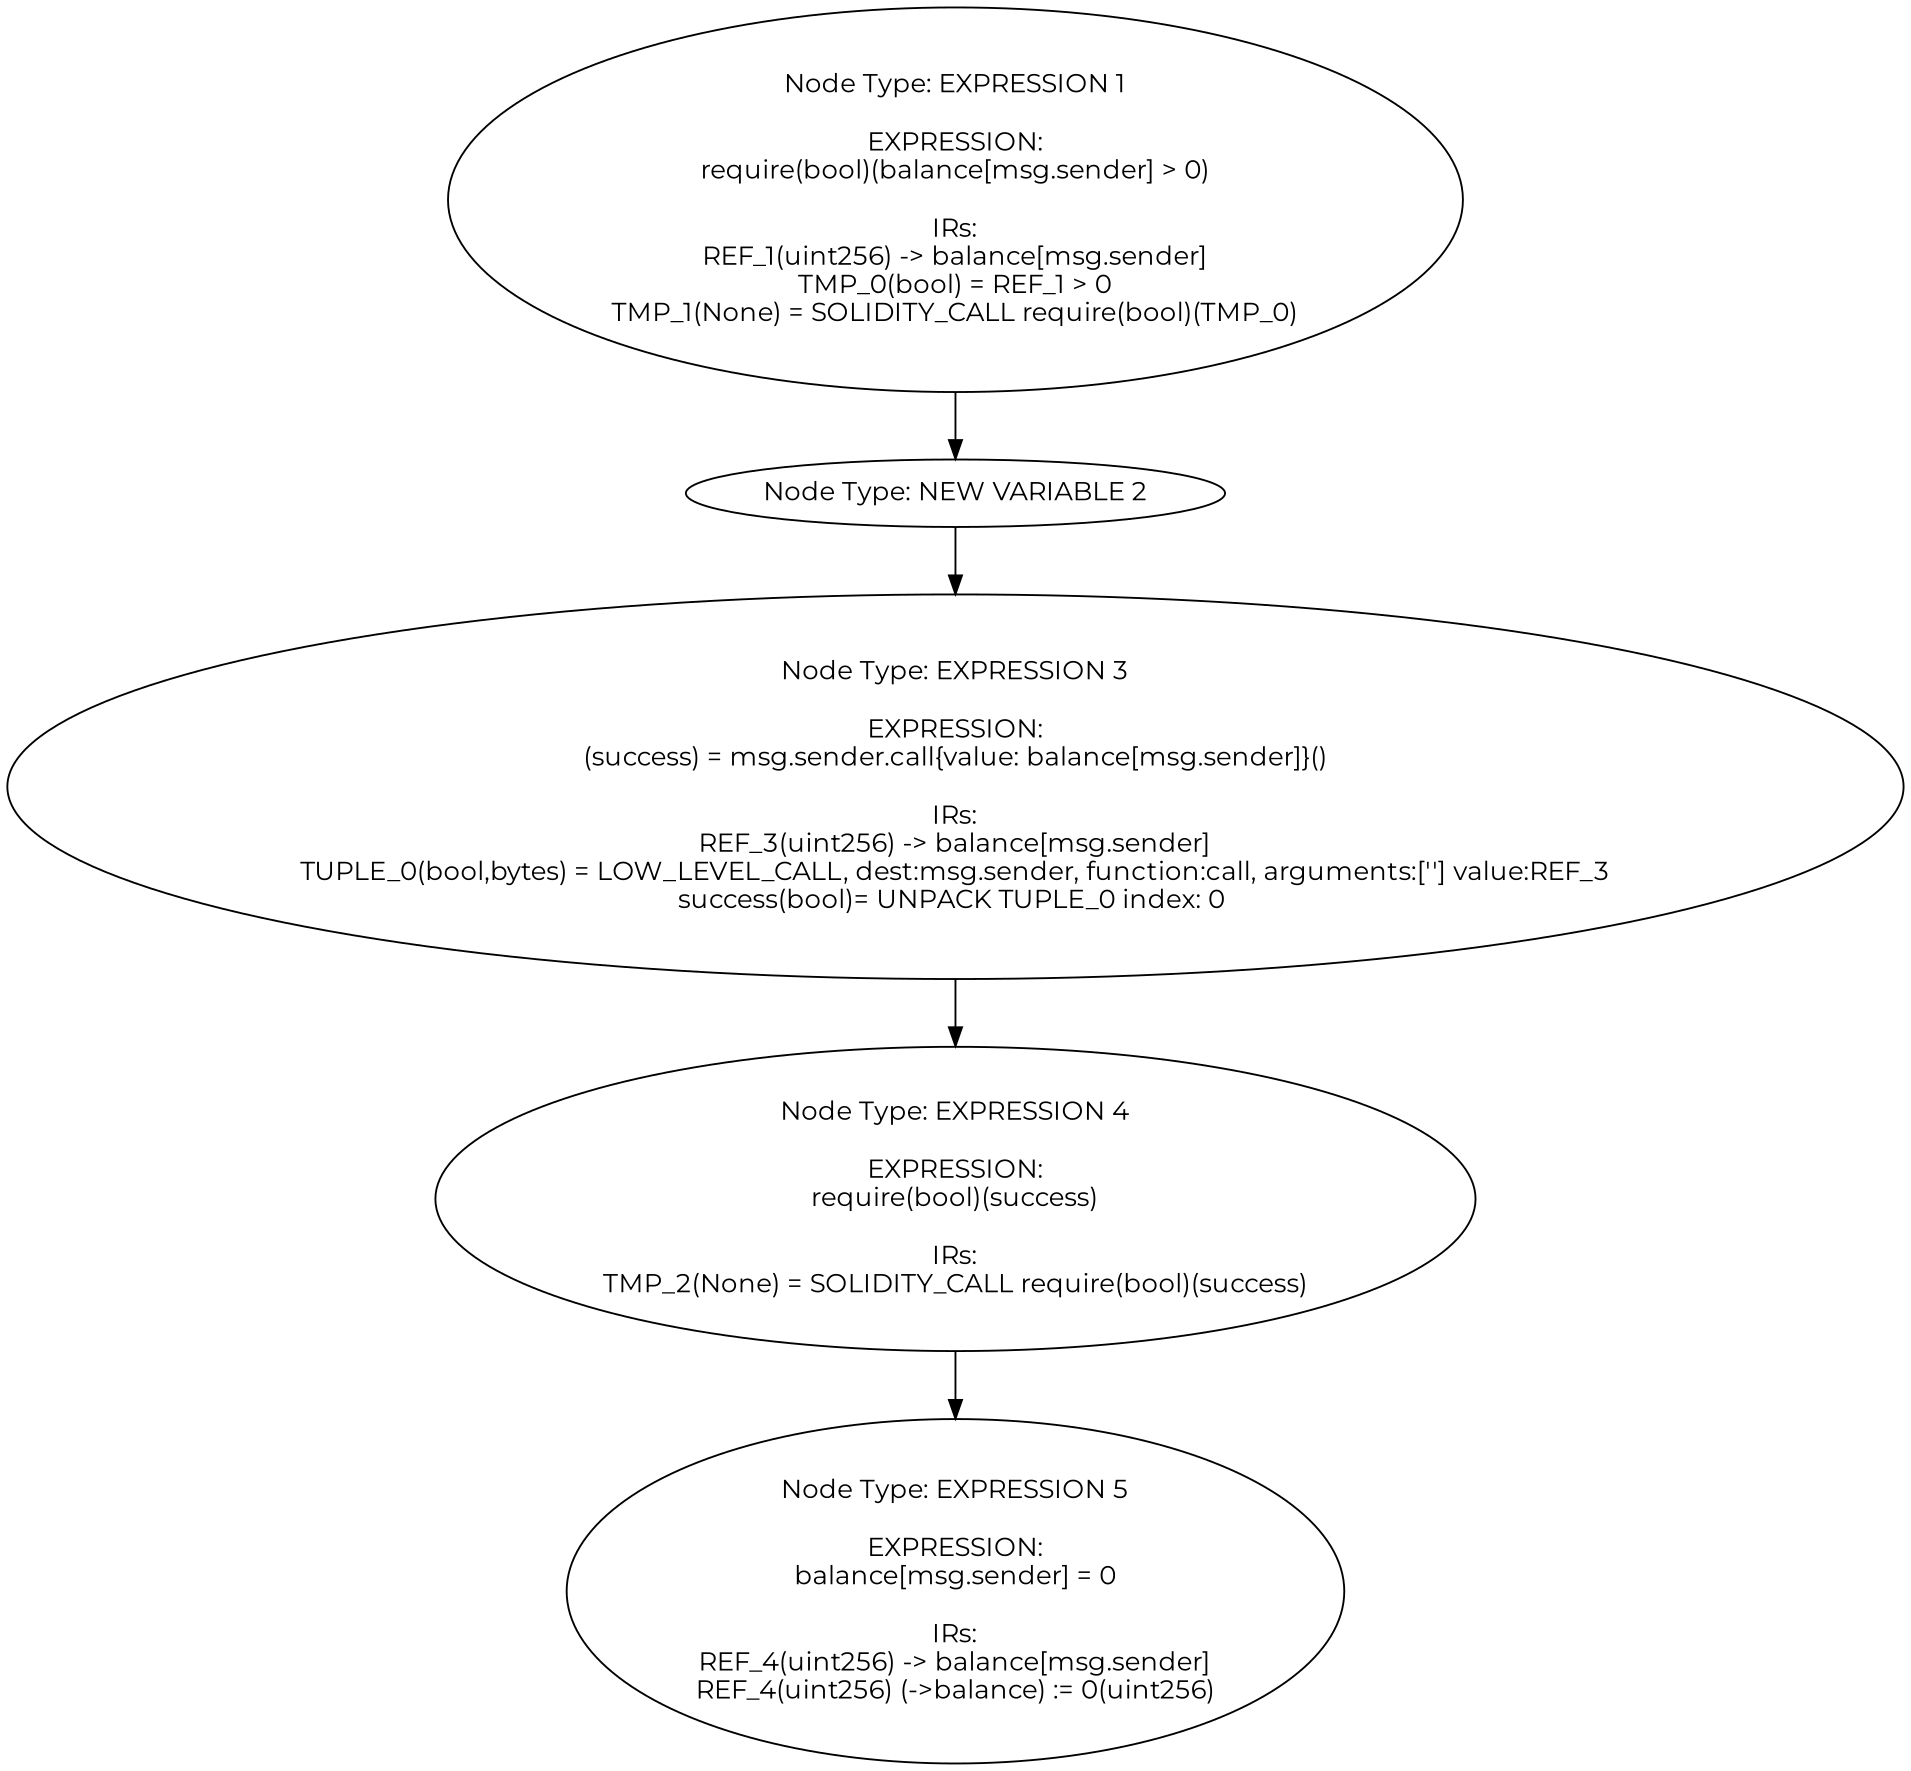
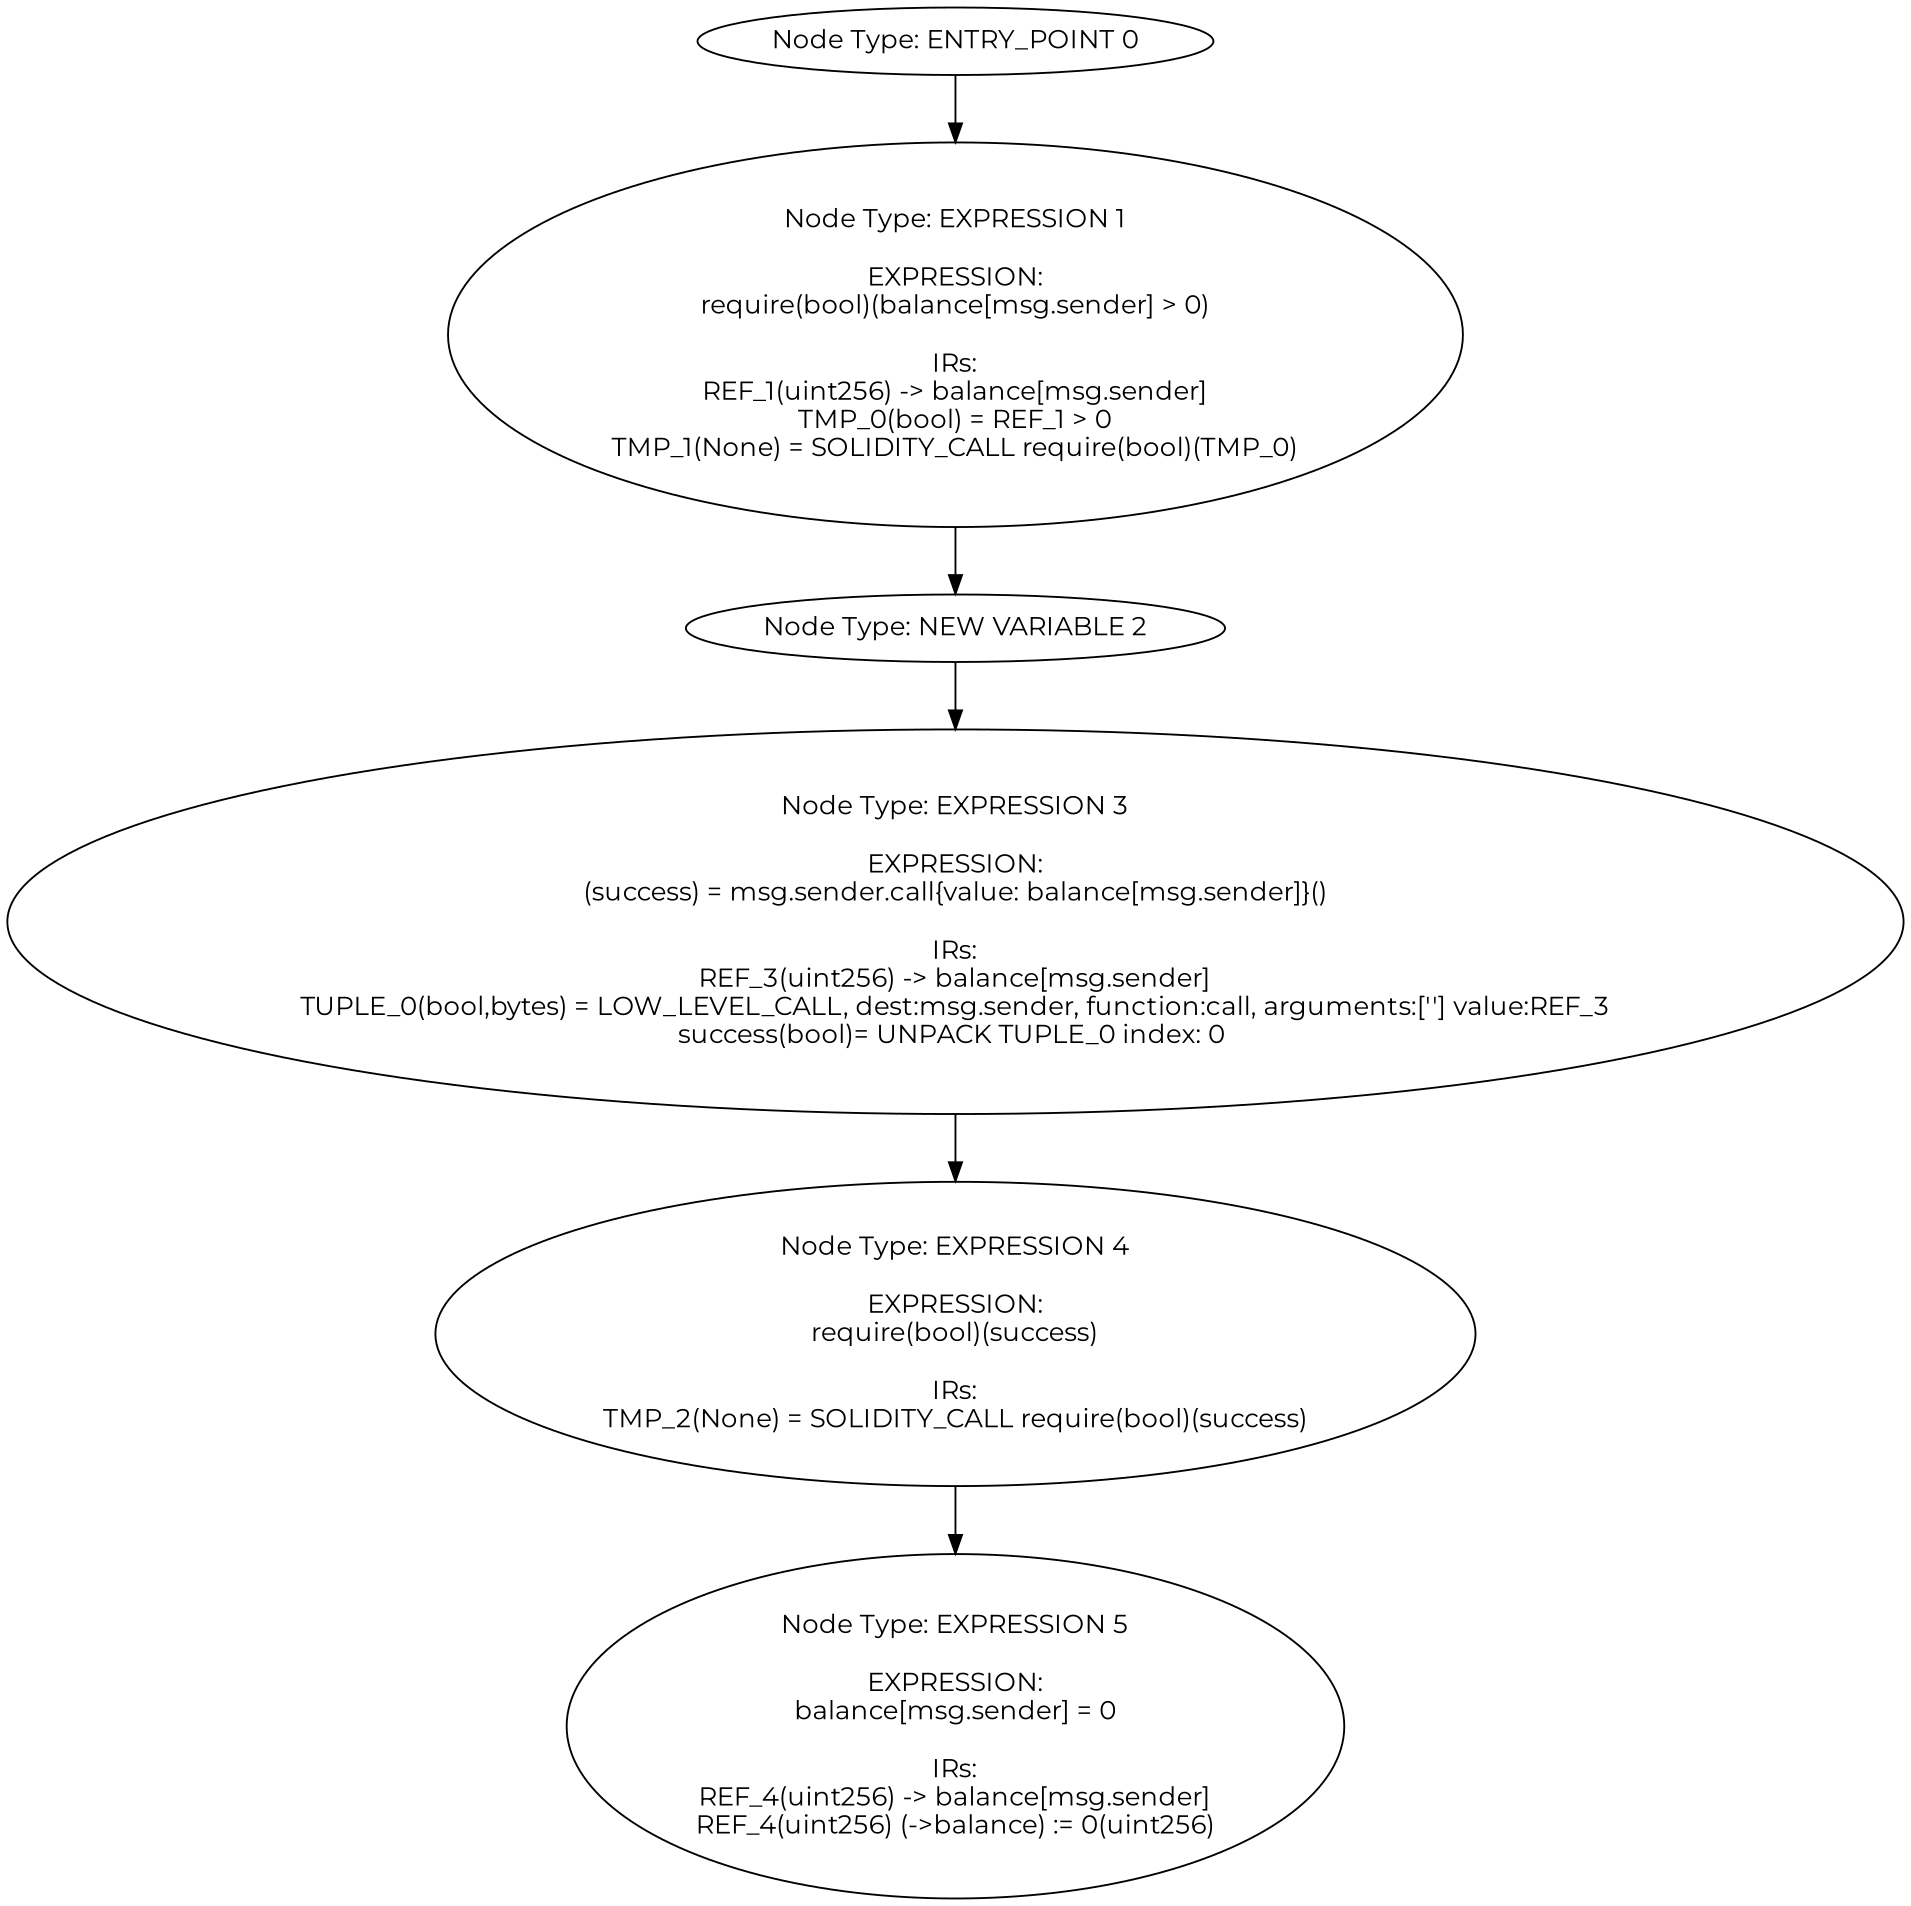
node "Node Type: ENTRY_POINT 0": added
